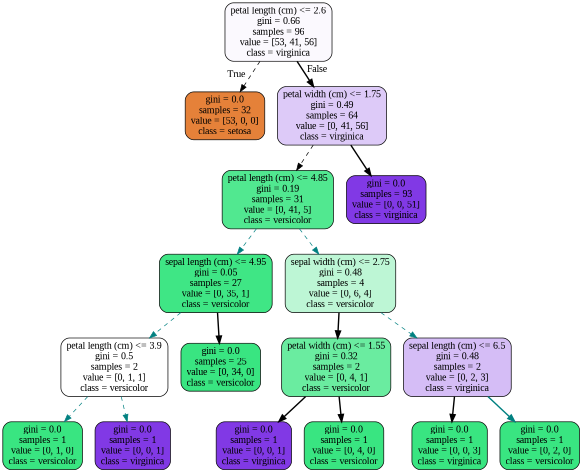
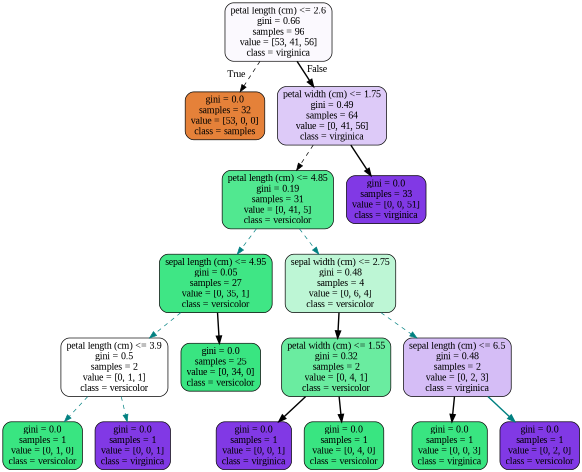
node "gini = 0.0 samples = 32 value = [53, 0, 0] class = setosa": label "gini = 0.0 samples = 32 value = [53, 0, 0] class = setosa" -> "gini = 0.0 samples = 32 value = [53, 0, 0] class = samples"
node "gini = 0.0 samples = 93 value = [0, 0, 51] class = virginica": label "gini = 0.0 samples = 93 value = [0, 0, 51] class = virginica" -> "gini = 0.0 samples = 33 value = [0, 0, 51] class = virginica"
node "gini = 0.0 samples = 1 value = [0, 2, 0] class = versicolor": fillcolor #39e581 -> #8139e5
